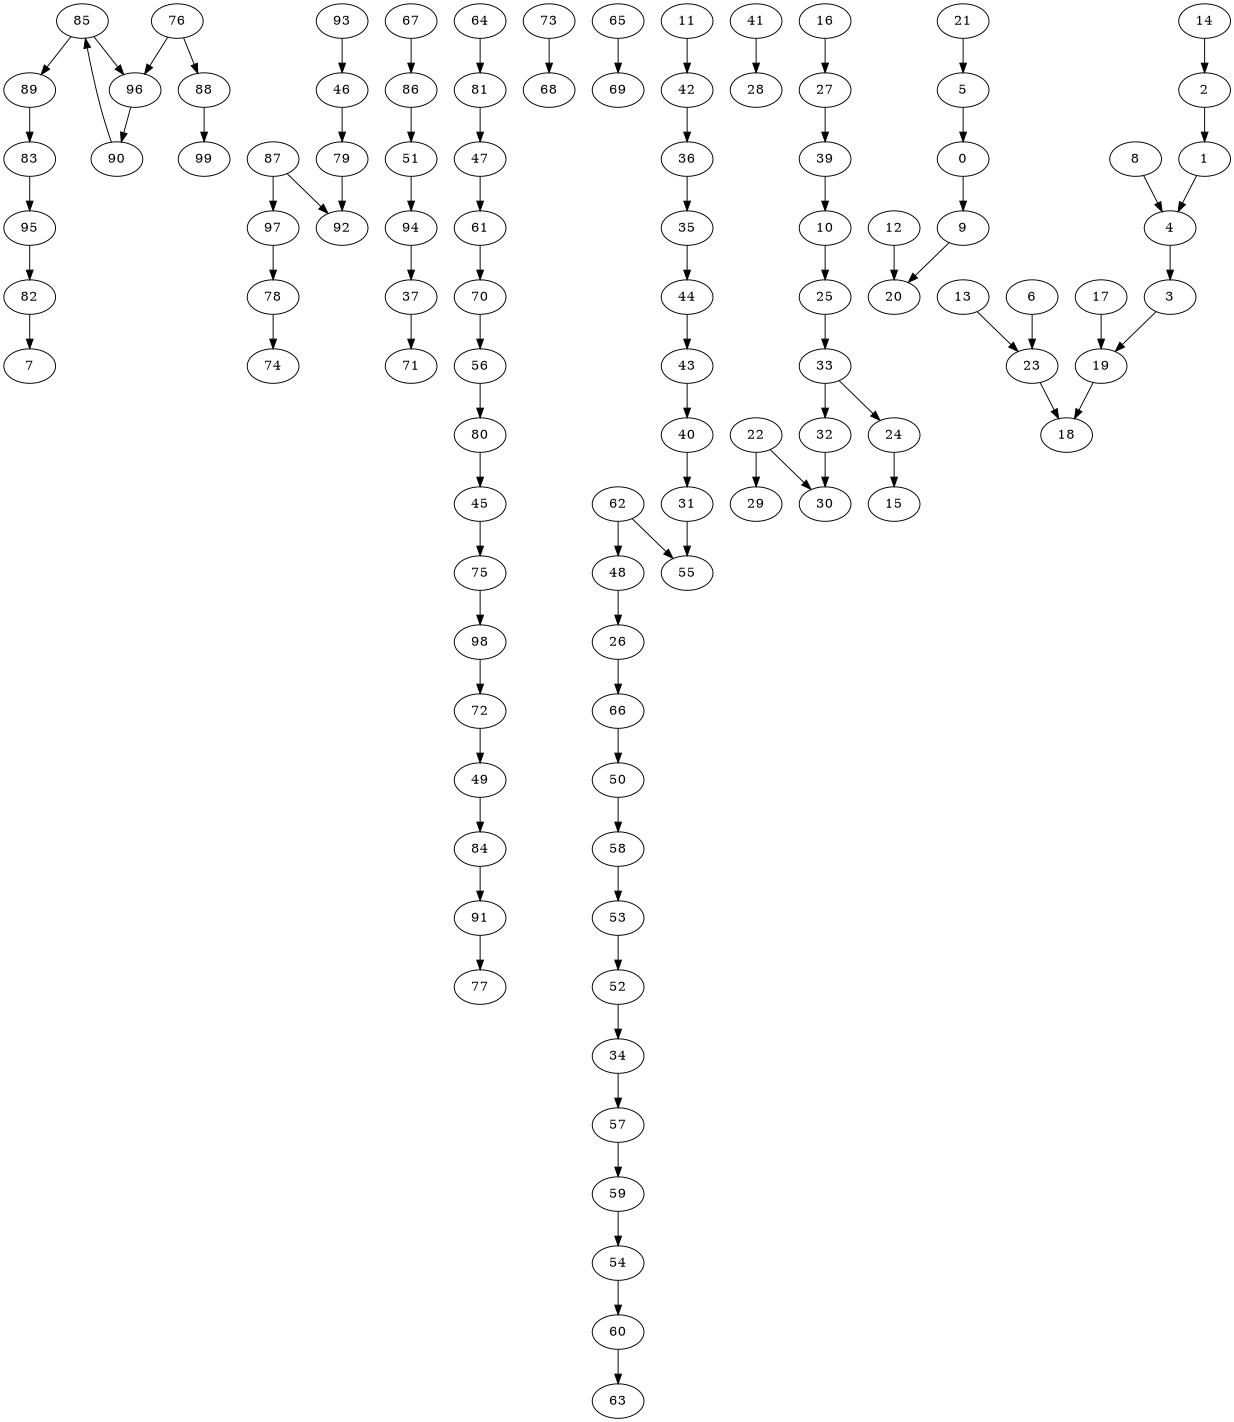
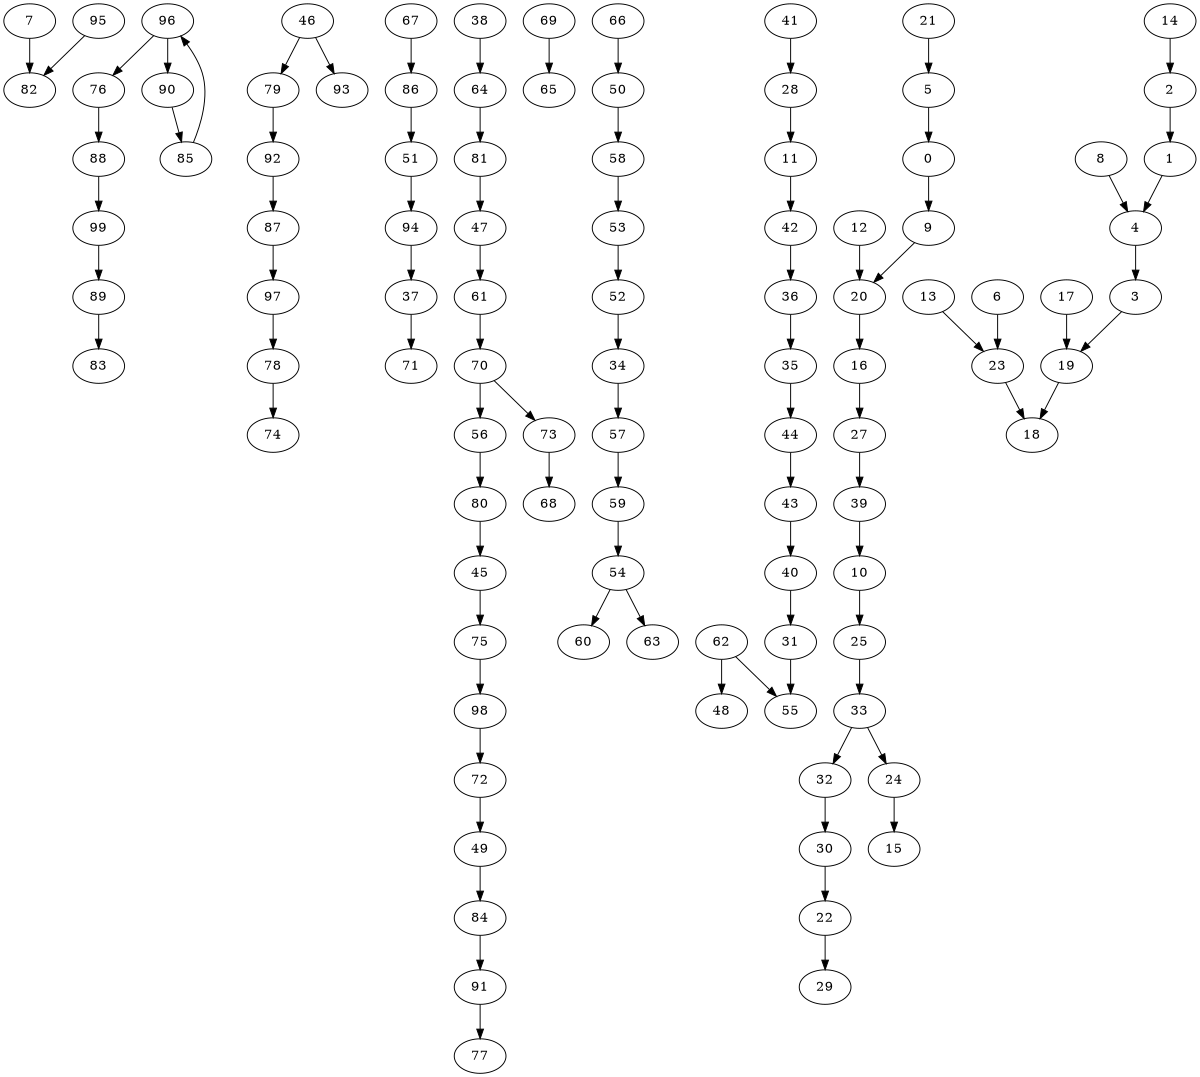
node "38": added
edge "93" -> "46": reversed
edge "65" -> "69": reversed
edge "85" -> "89": now "99" -> "89"
edge "76" -> "96": reversed
edge "28" -> "11": added
edge "83" -> "95": removed
edge "87" -> "92": reversed
edge "82" -> "7": reversed
edge "20" -> "16": added
edge "70" -> "73": added
edge "22" -> "30": reversed
node "26": removed
edge "60" -> "63": now "54" -> "63"
